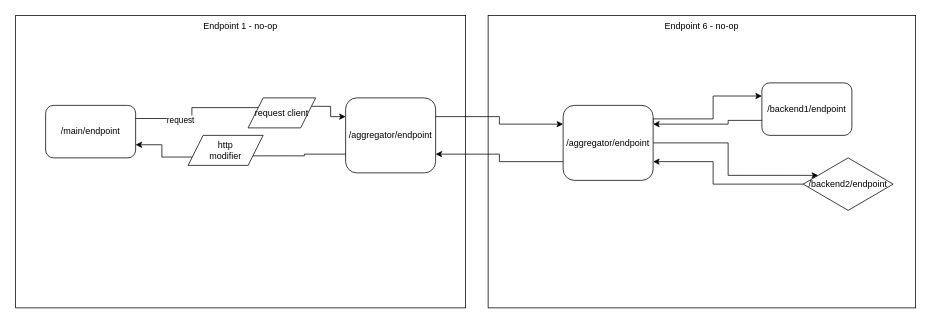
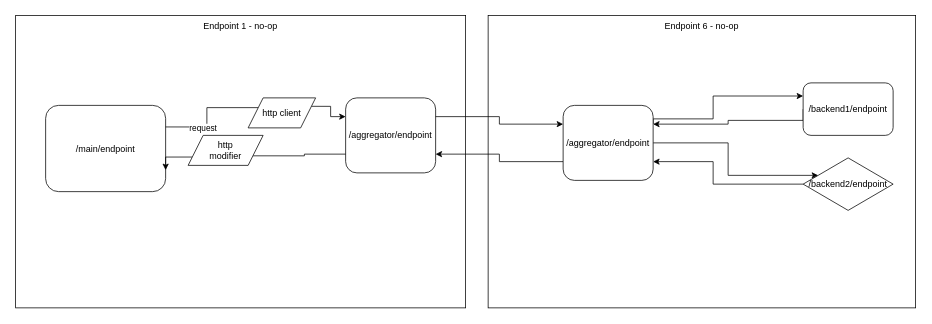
node "/backend1/endpoint": moved (807, 109) -> (848, 109)
node "request client": label "request client" -> "http client"
node "/main/endpoint": size 90x53 -> 120x86
